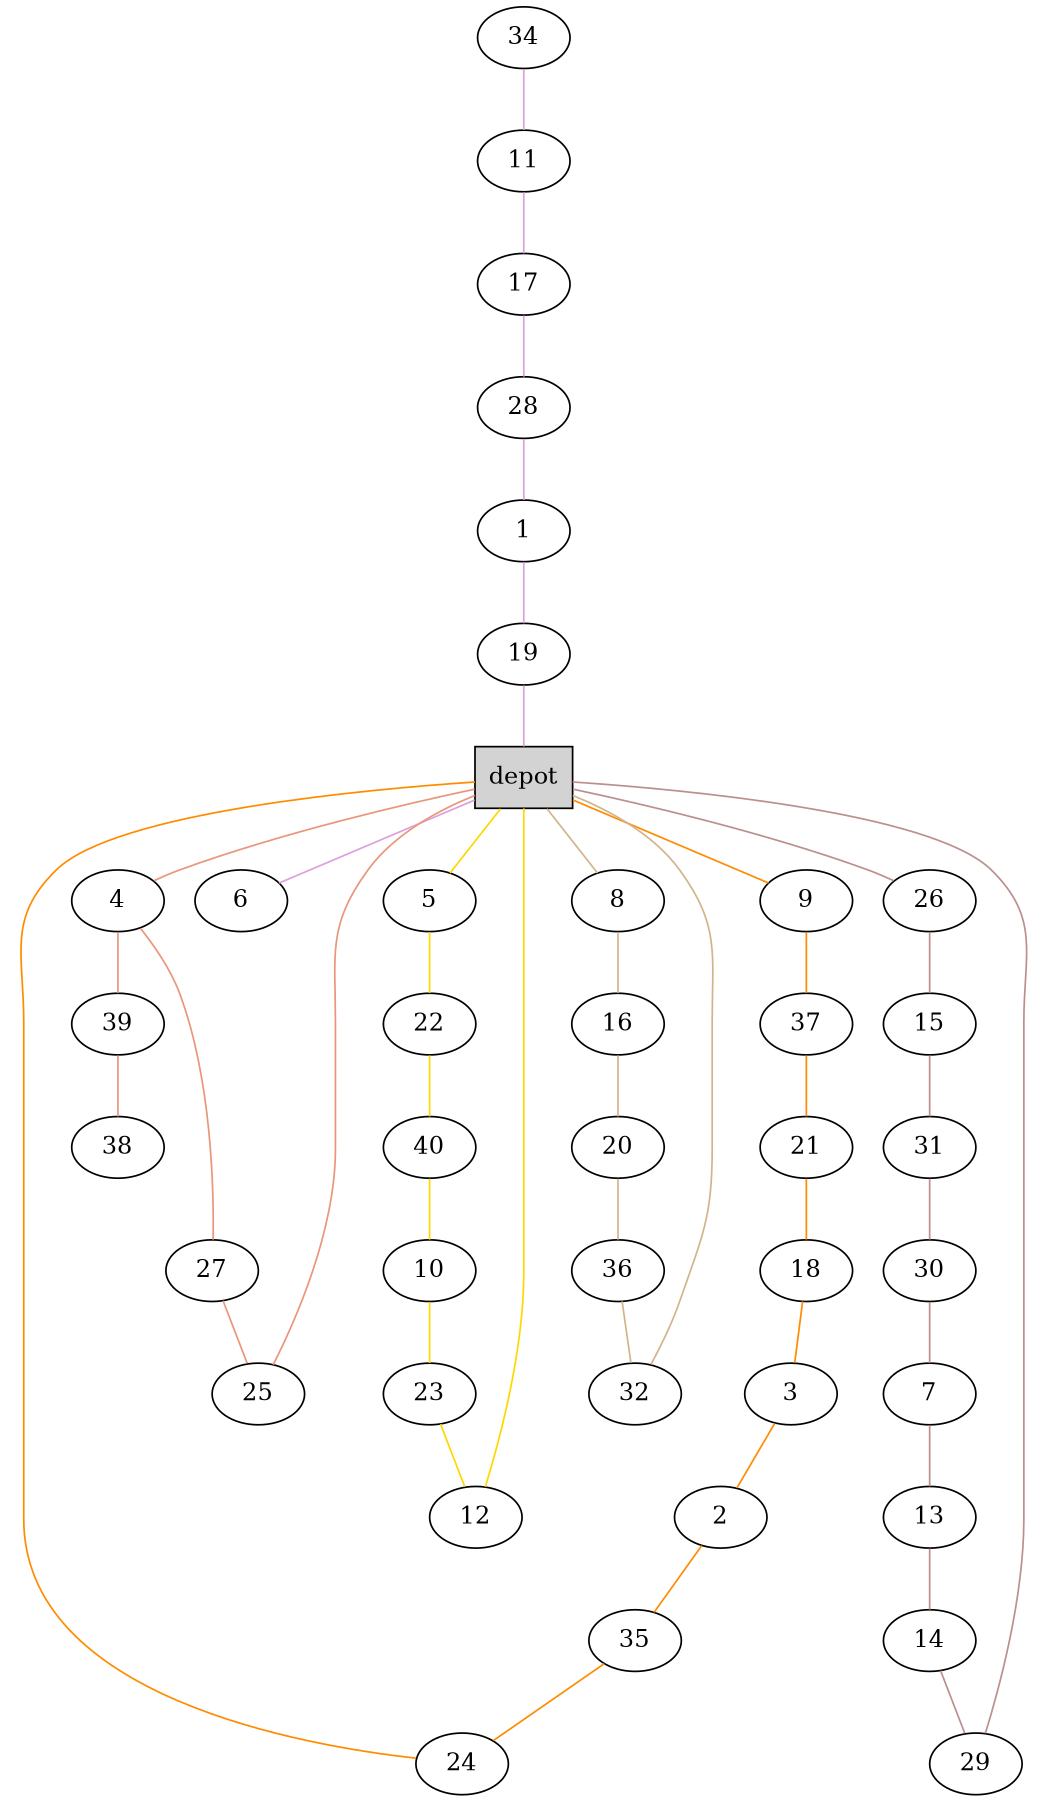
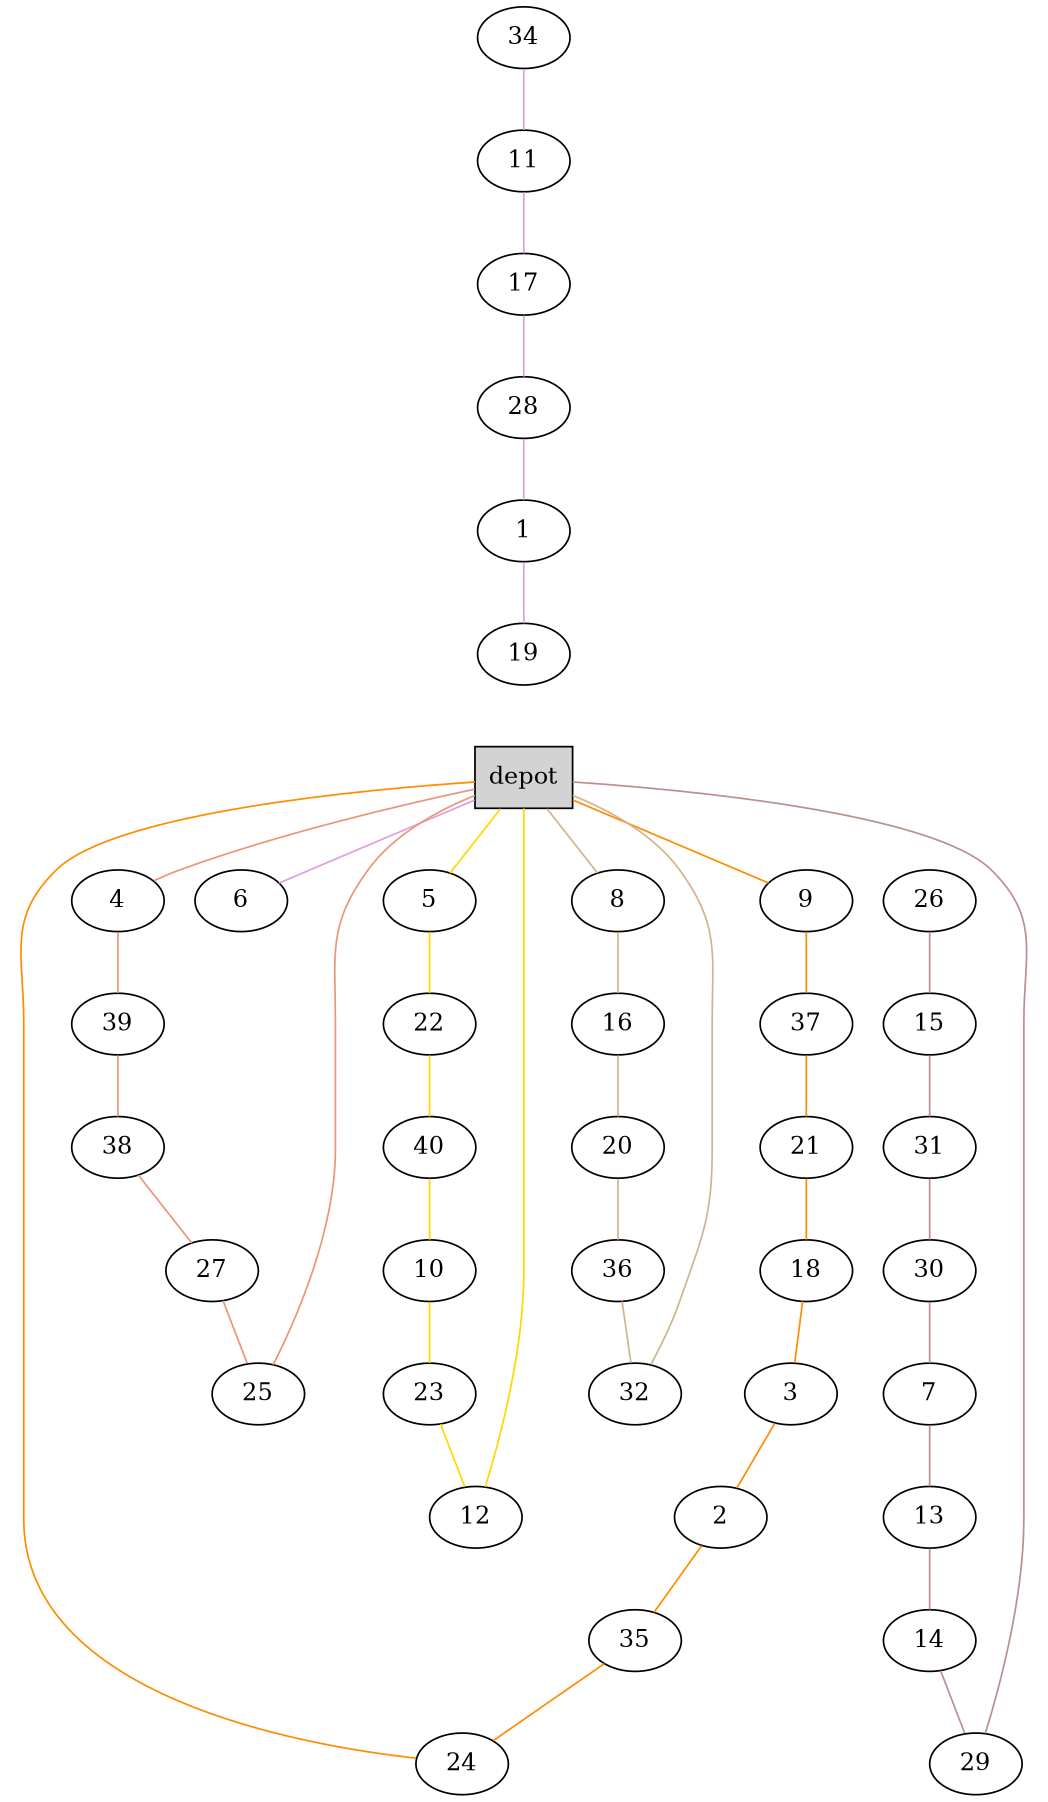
edge "19" -- "depot": removed
edge "depot" -- "26": removed
edge "4" -- "27": now "38" -- "27"
